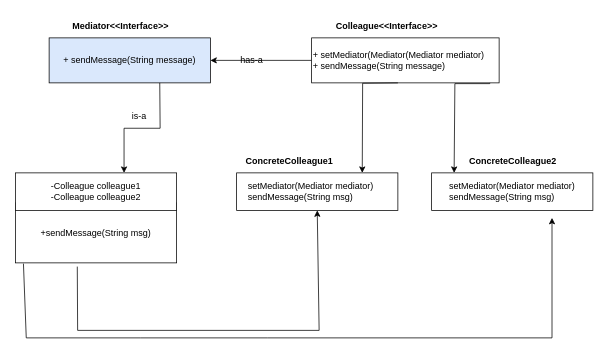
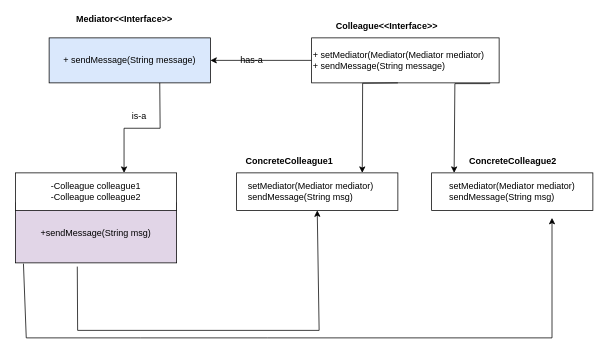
node "Mediator<<Interface>>": moved (120, 27) -> (124, 19)
node "+sendMessage(String msg)": fillcolor #ffffff -> #e1d5e7
